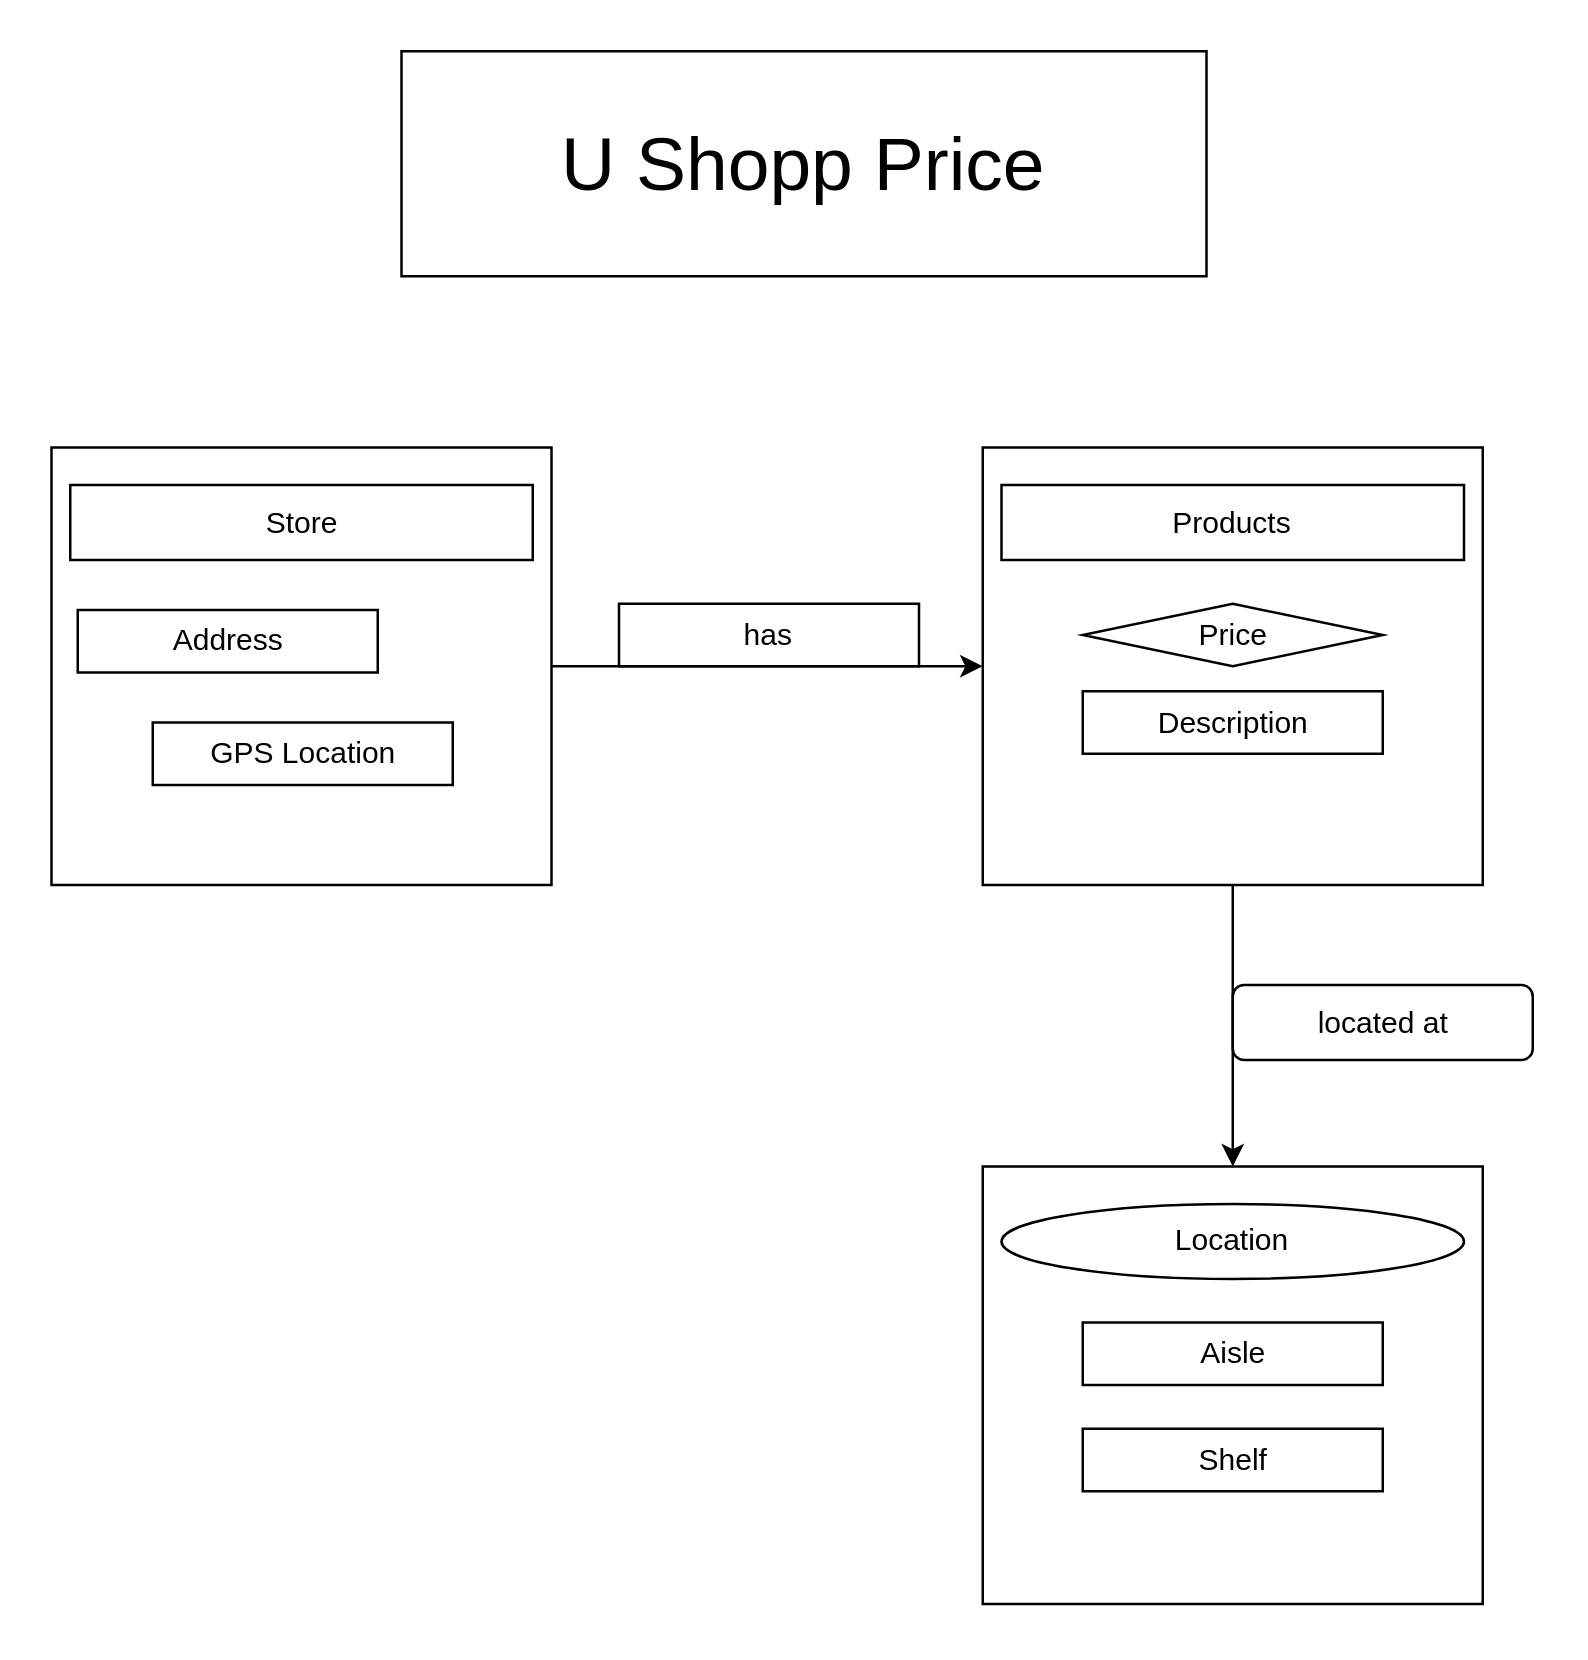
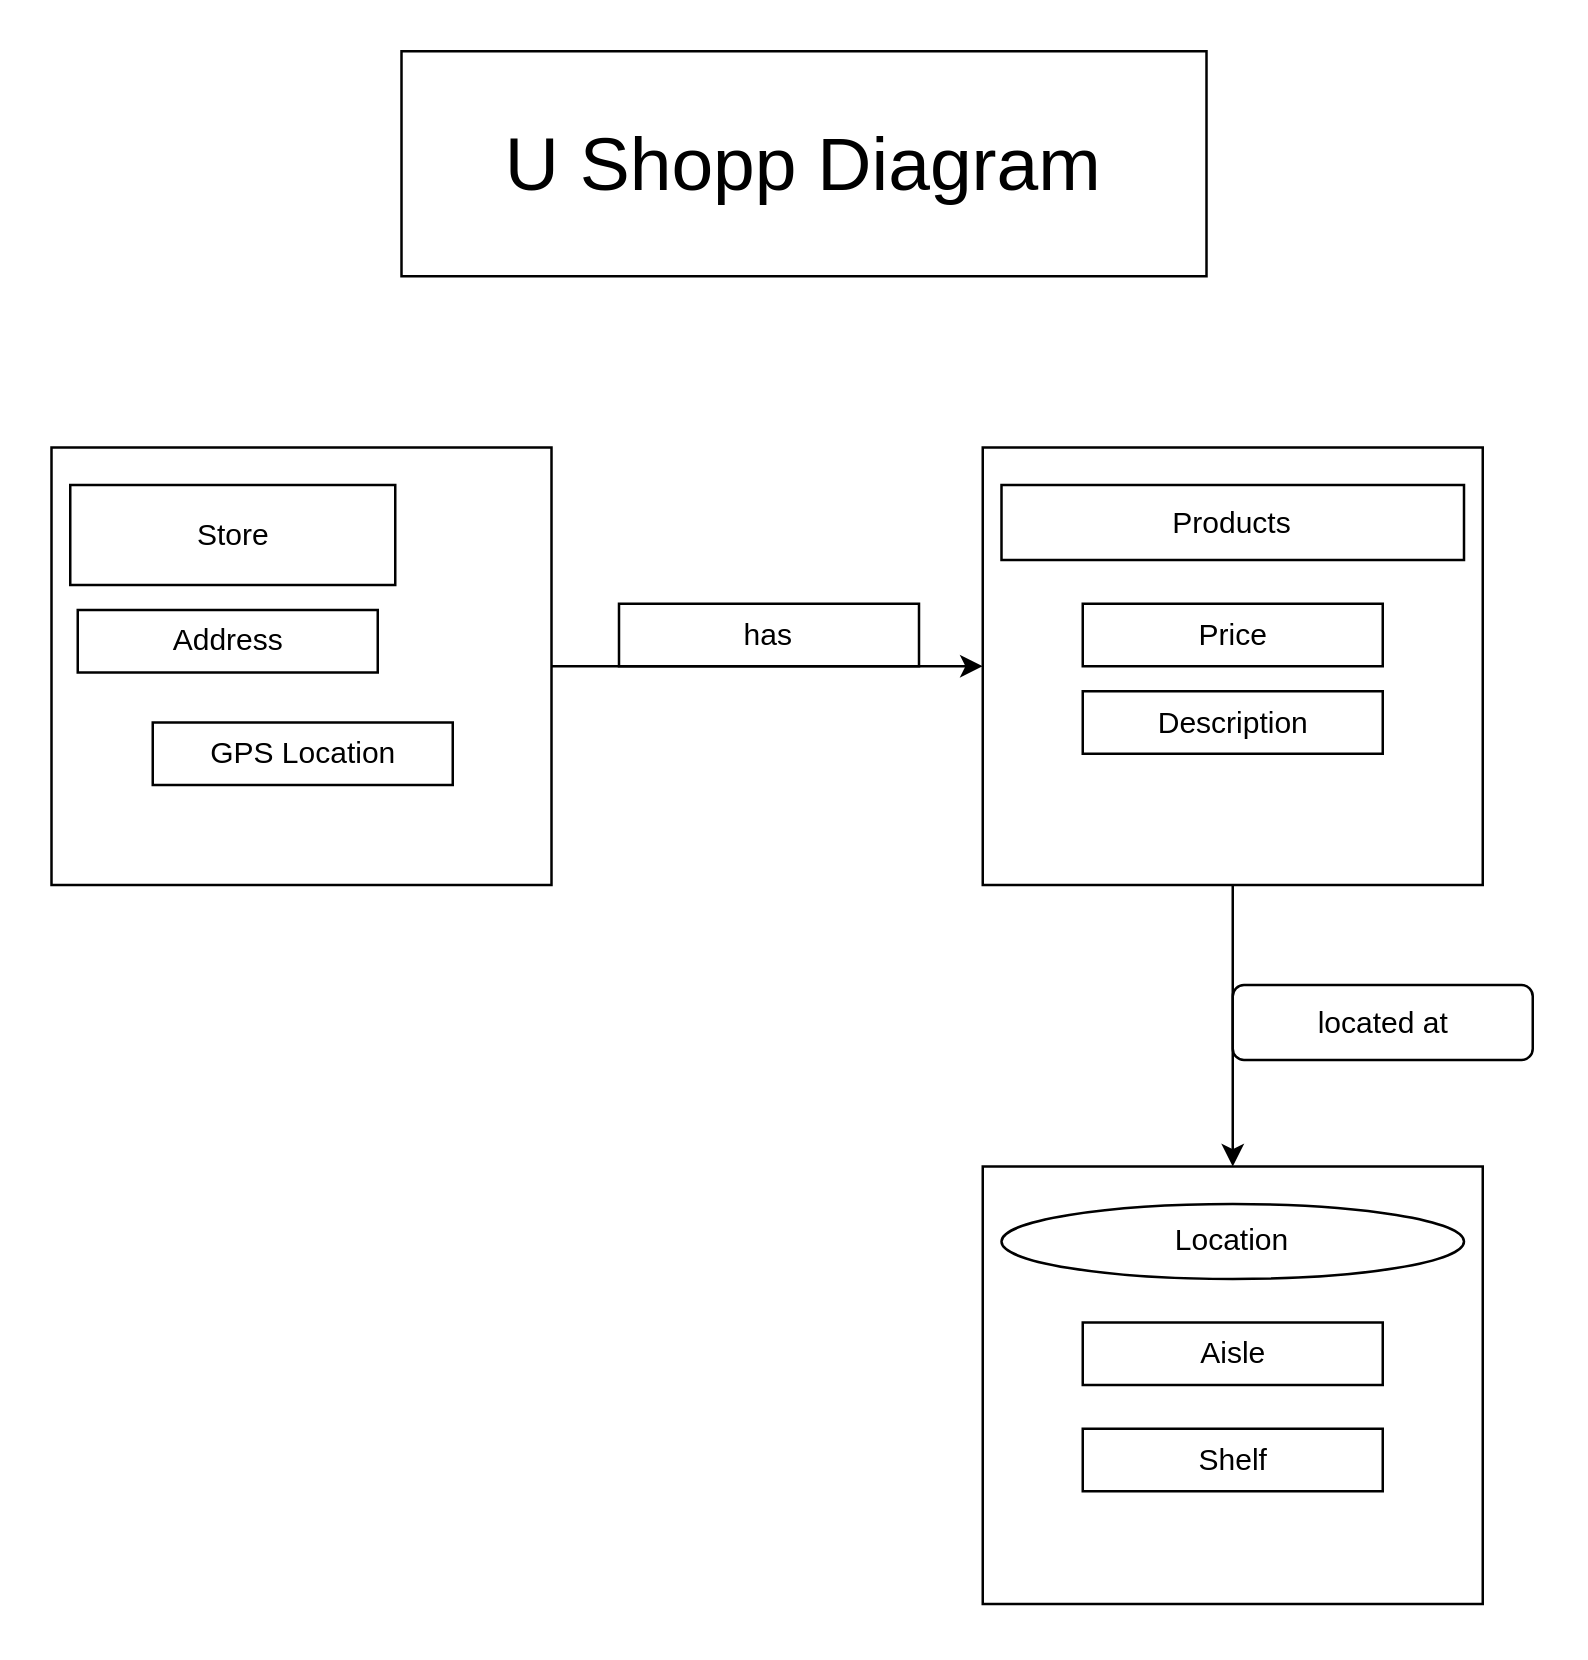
node "U Shopp Price": label "U Shopp Price" -> "U Shopp Diagram"
node "Store": size 463x75 -> 325x100
node "Price": shape diamond -> rectangle
